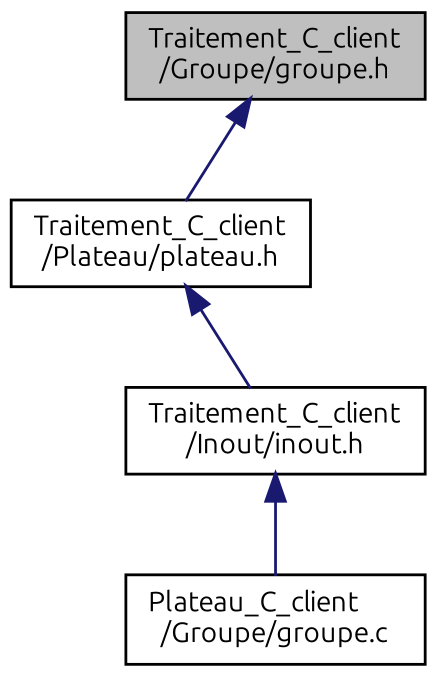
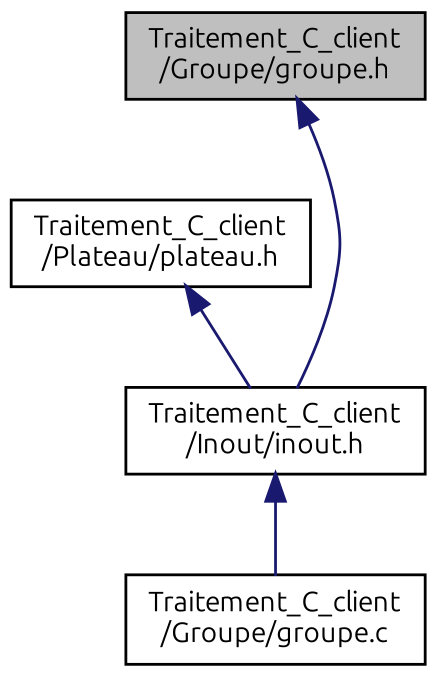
edge "Traitement_C_client /Plateau/plateau.h" -> "Traitement_C_client /Groupe/groupe.h": now "Traitement_C_client /Inout/inout.h" -> "Traitement_C_client /Groupe/groupe.h"
node "Plateau_C_client /Groupe/groupe.c": label "Plateau_C_client /Groupe/groupe.c" -> "Traitement_C_client /Groupe/groupe.c"
